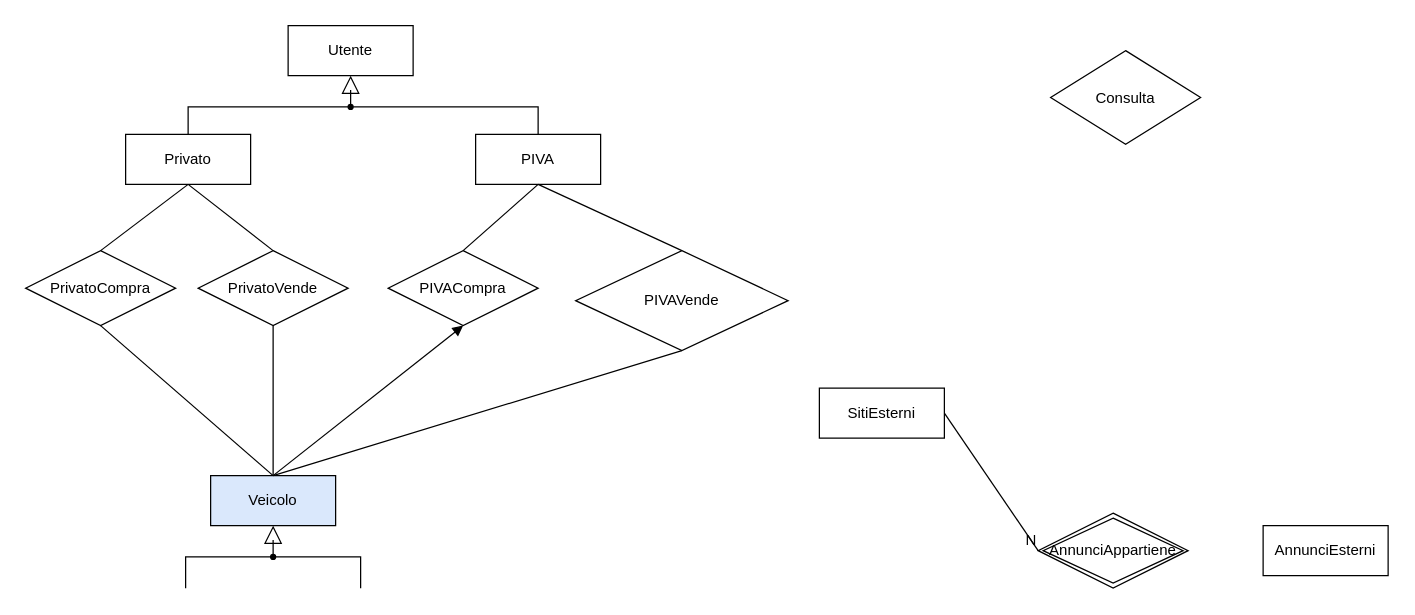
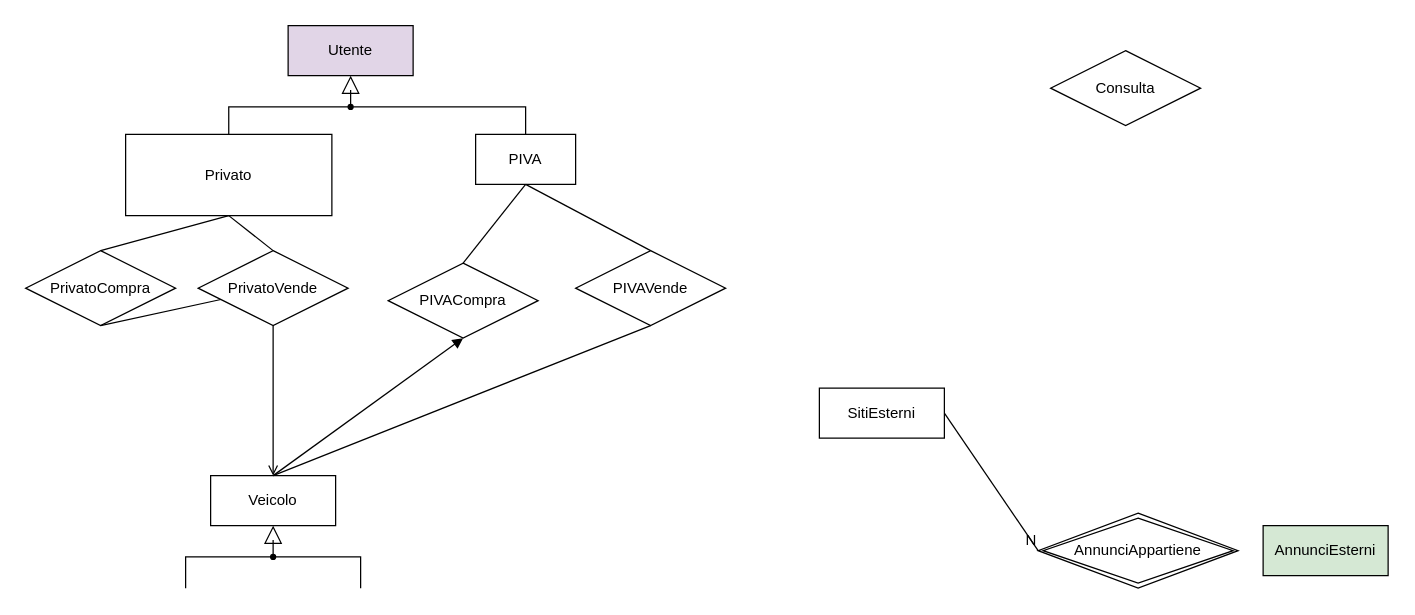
node "Utente": fillcolor #ffffff -> #e1d5e7
node "Consulta": size 150x94 -> 150x75
node "Privato": size 125x50 -> 206x81
node "PIVA": size 125x50 -> 100x50
node "PIVACompra": moved (463, 288) -> (463, 301)
node "PIVAVende": size 213x100 -> 150x75
edge "PrivatoCompra" -- "Veicolo": now "PrivatoCompra" -- "PrivatoVende"
edge "PrivatoVende" -- "Veicolo": arrowhead none -> open
node "Veicolo": fillcolor #dae8fc -> #ffffff
node "AnnunciAppartiene": size 150x75 -> 200x75
node "AnnunciEsterni": fillcolor #ffffff -> #d5e8d4
